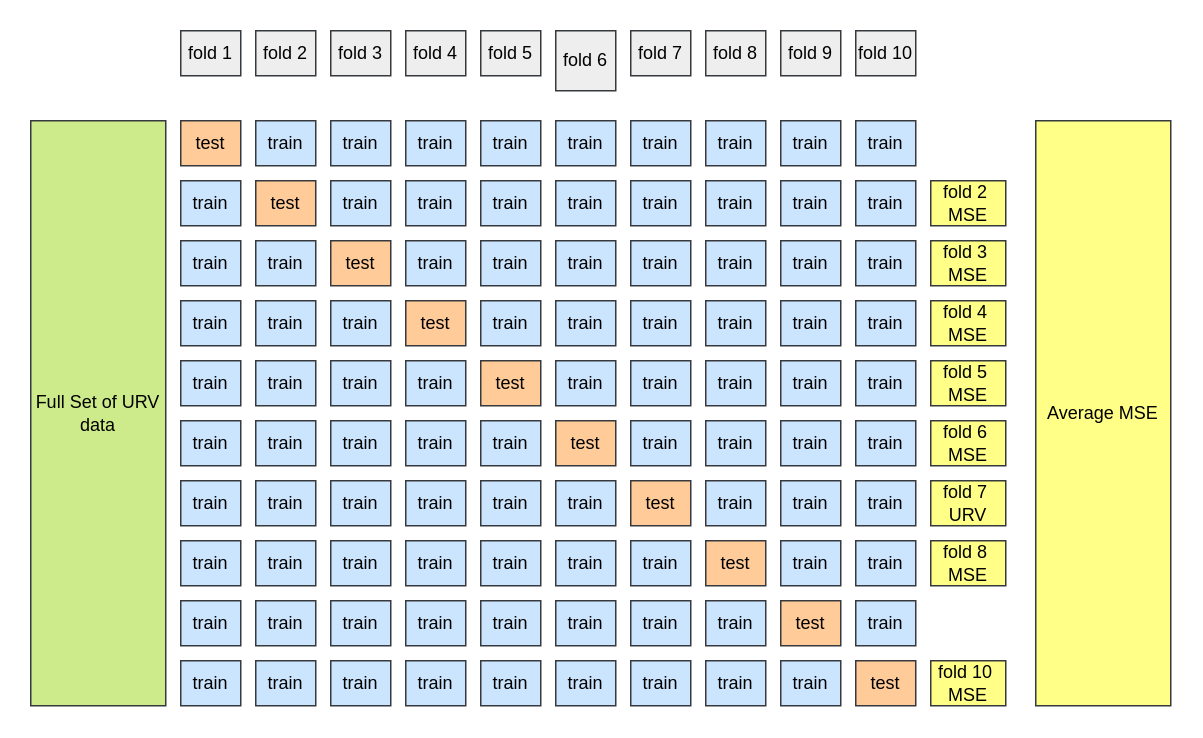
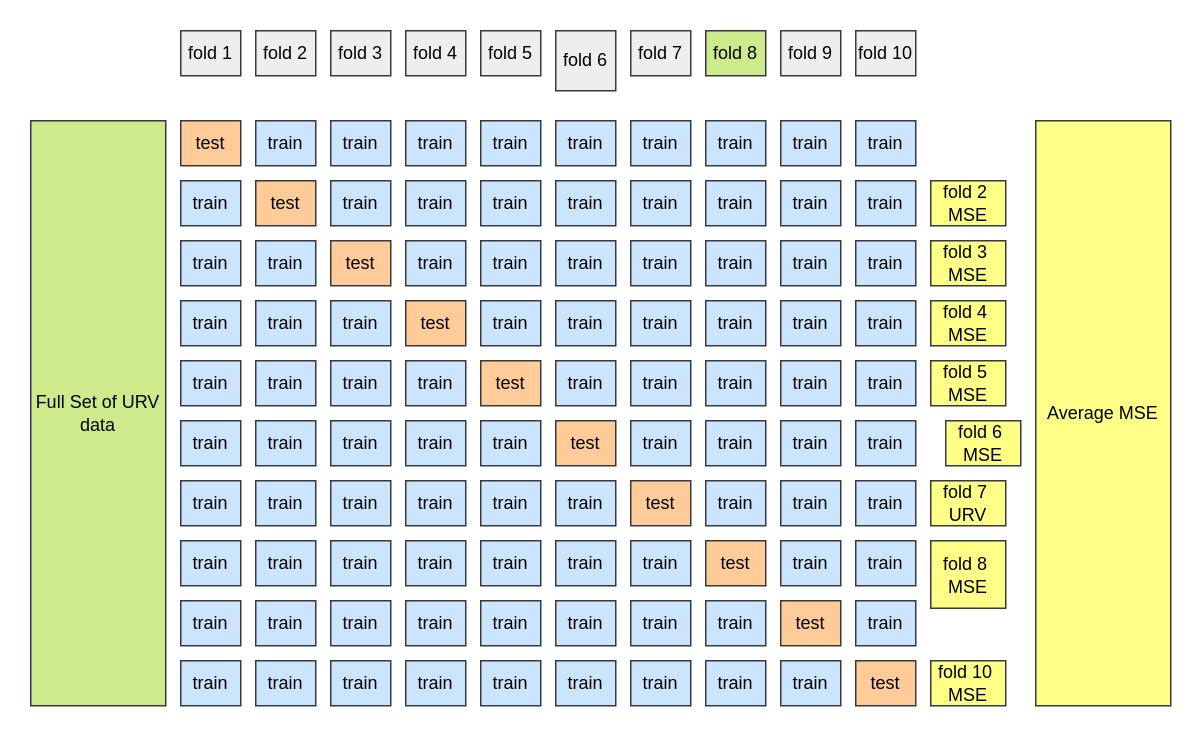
node "fold 8": fillcolor #eeeeee -> #cdeb8b
node "fold 6 MSE": moved (968, 443) -> (983, 443)
node "fold 8 MSE": size 75x45 -> 75x68
